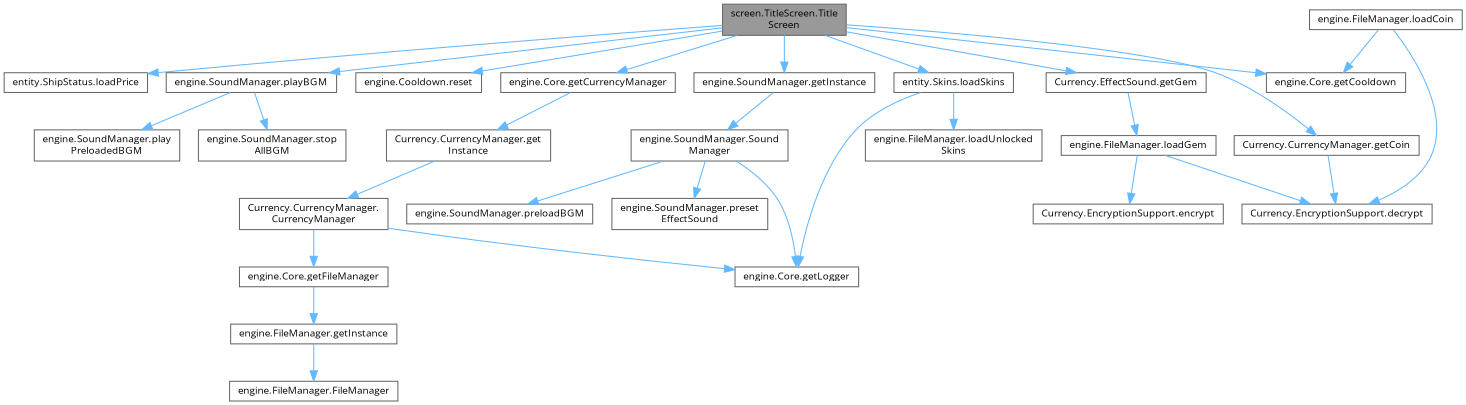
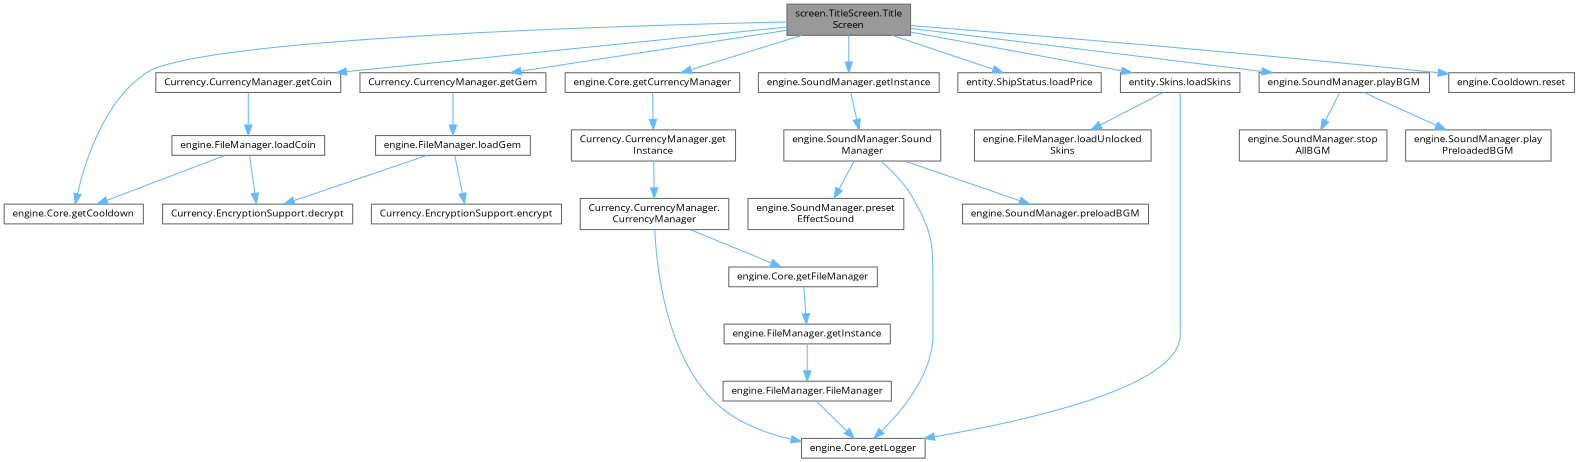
node "Currency.EffectSound.getGem": label "Currency.EffectSound.getGem" -> "Currency.CurrencyManager.getGem"
edge "Currency.CurrencyManager.getCoin" -> "Currency.EncryptionSupport.decrypt": now "Currency.CurrencyManager.getCoin" -> "engine.FileManager.loadCoin"
edge "engine.FileManager.FileManager" -> "engine.Core.getLogger": added
